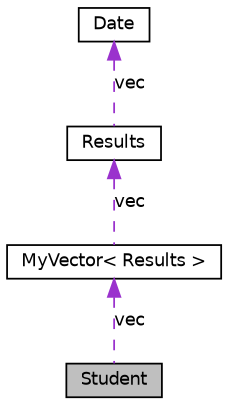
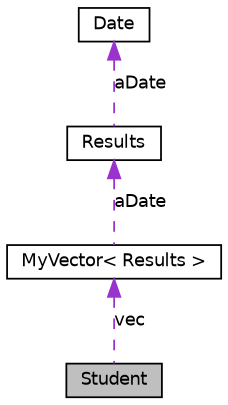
edge "Results" -> "Date": label "vec" -> "aDate"
edge "MyVector< Results >" -> "Results": label "vec" -> "aDate"
